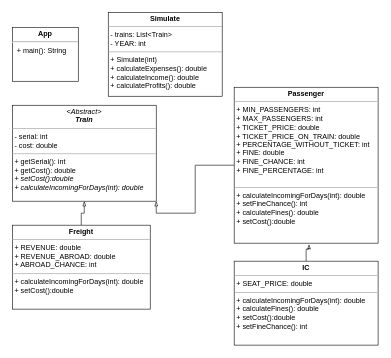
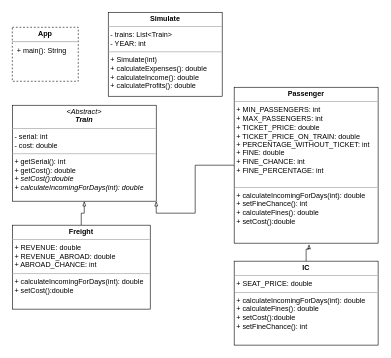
node "App + main(): String": style solid -> dashed
